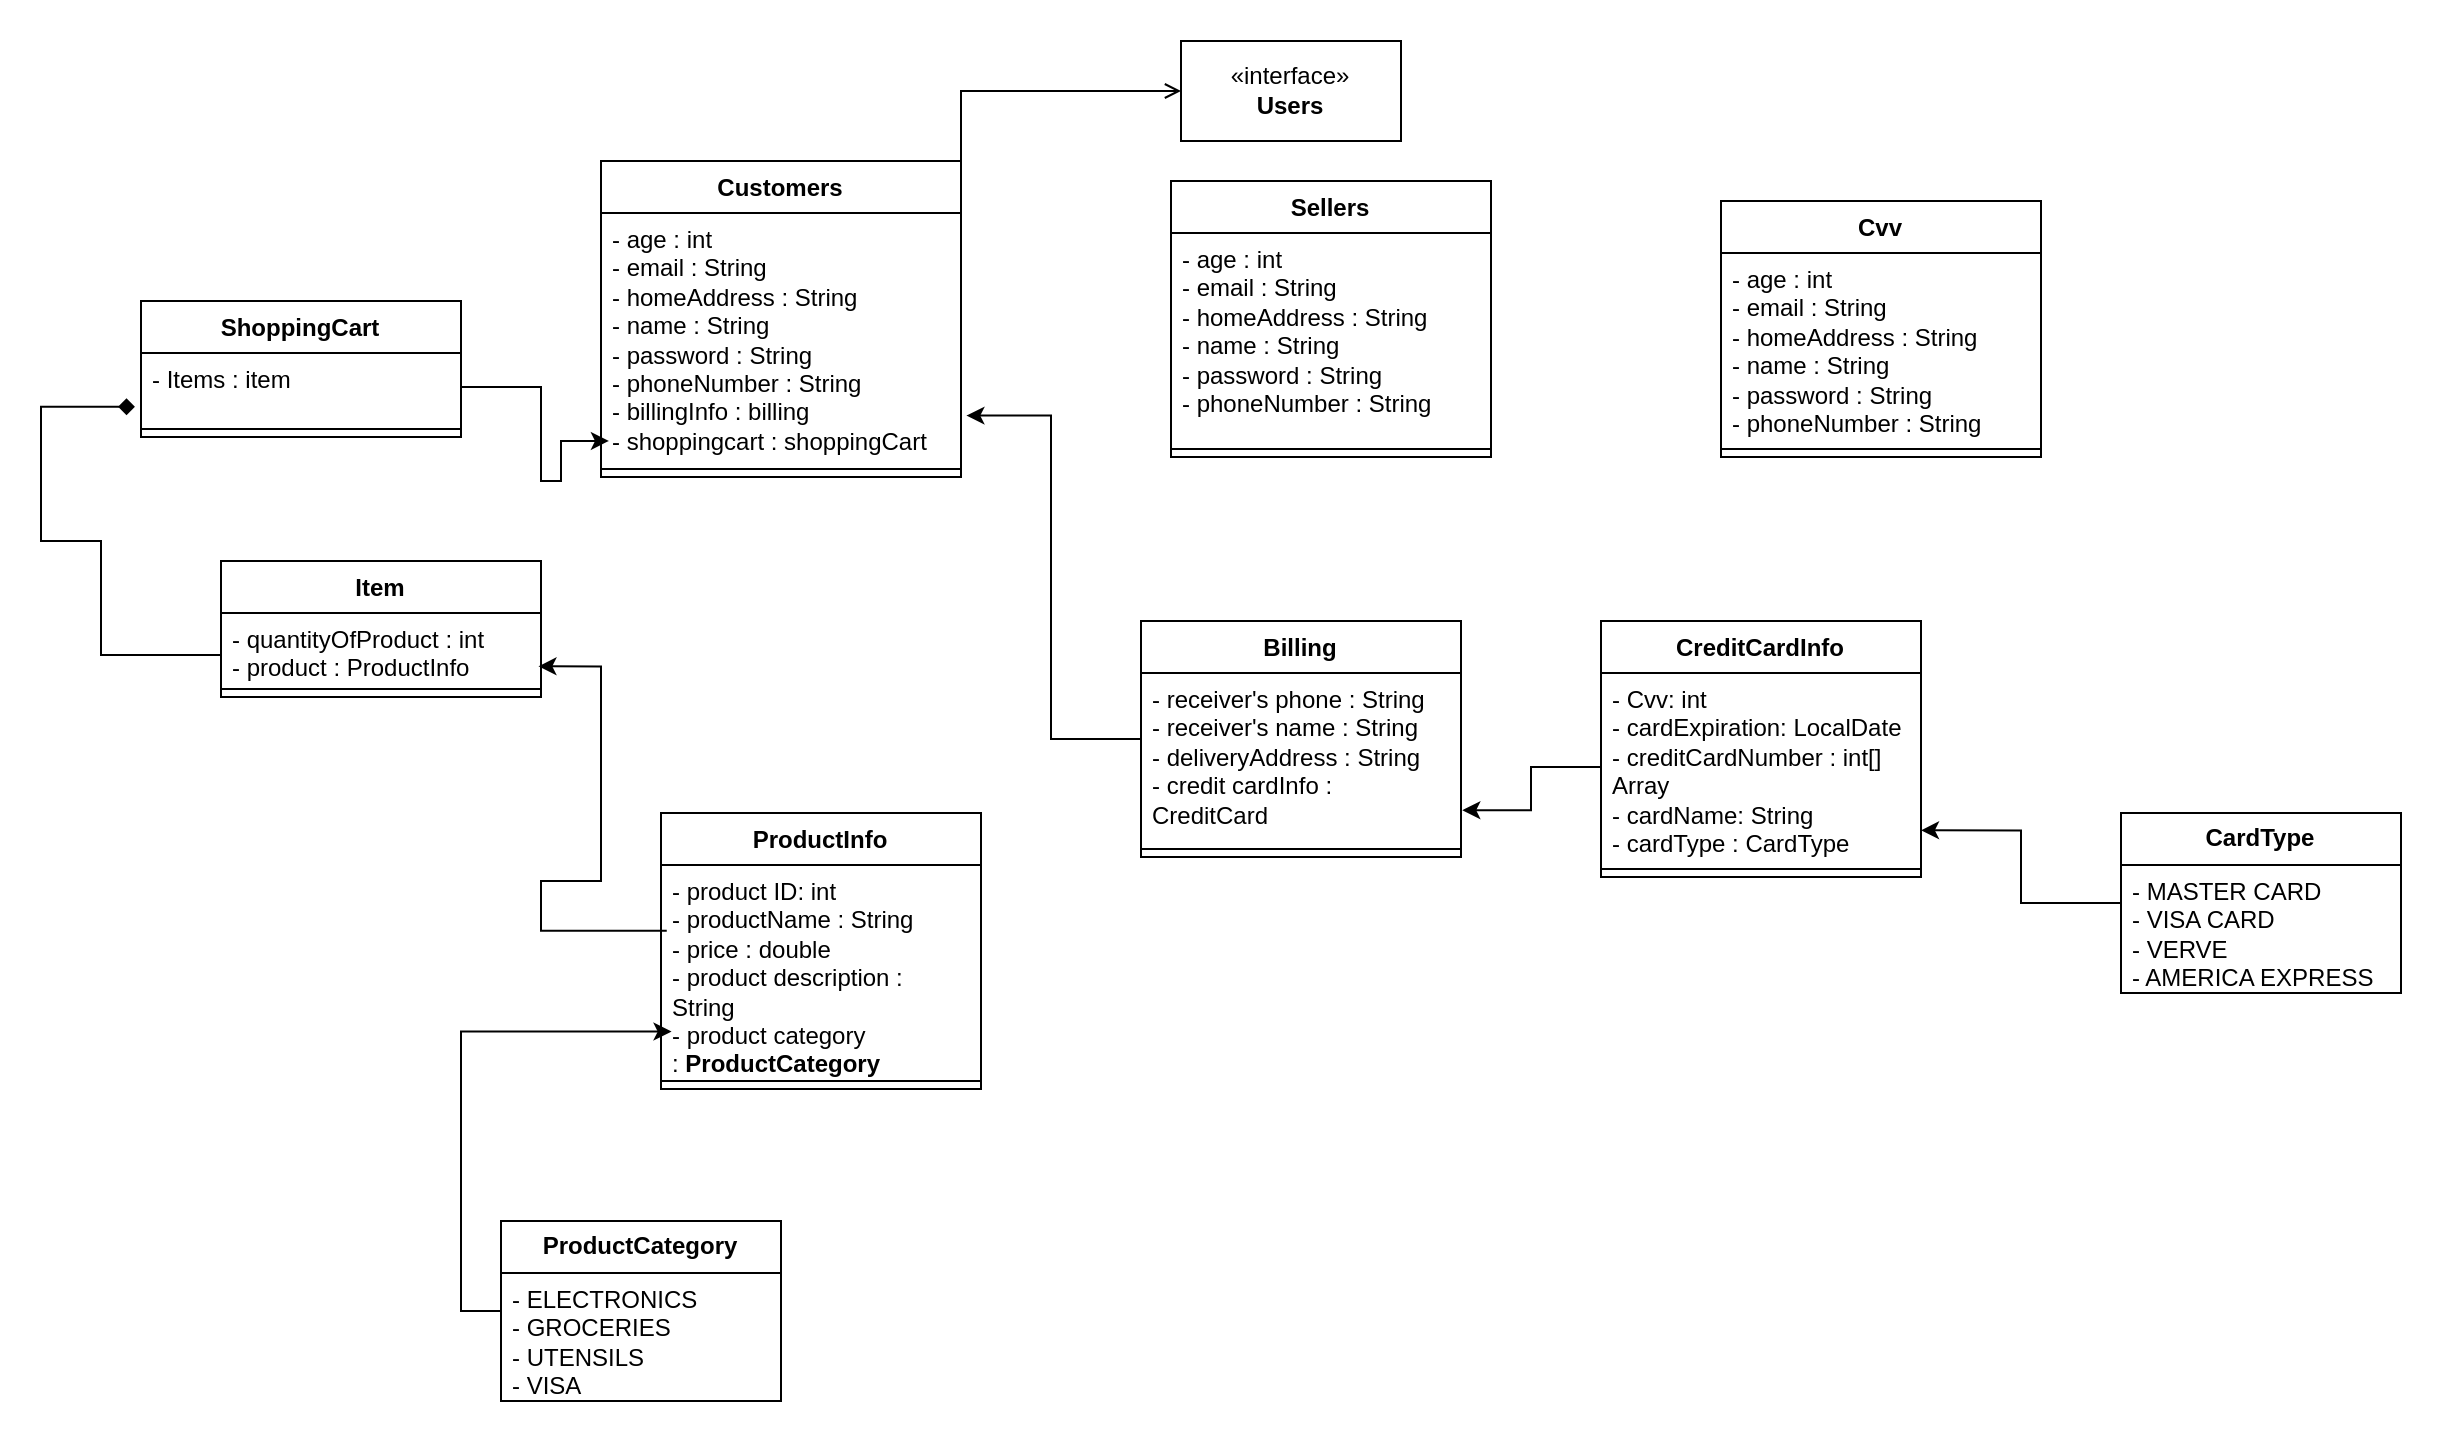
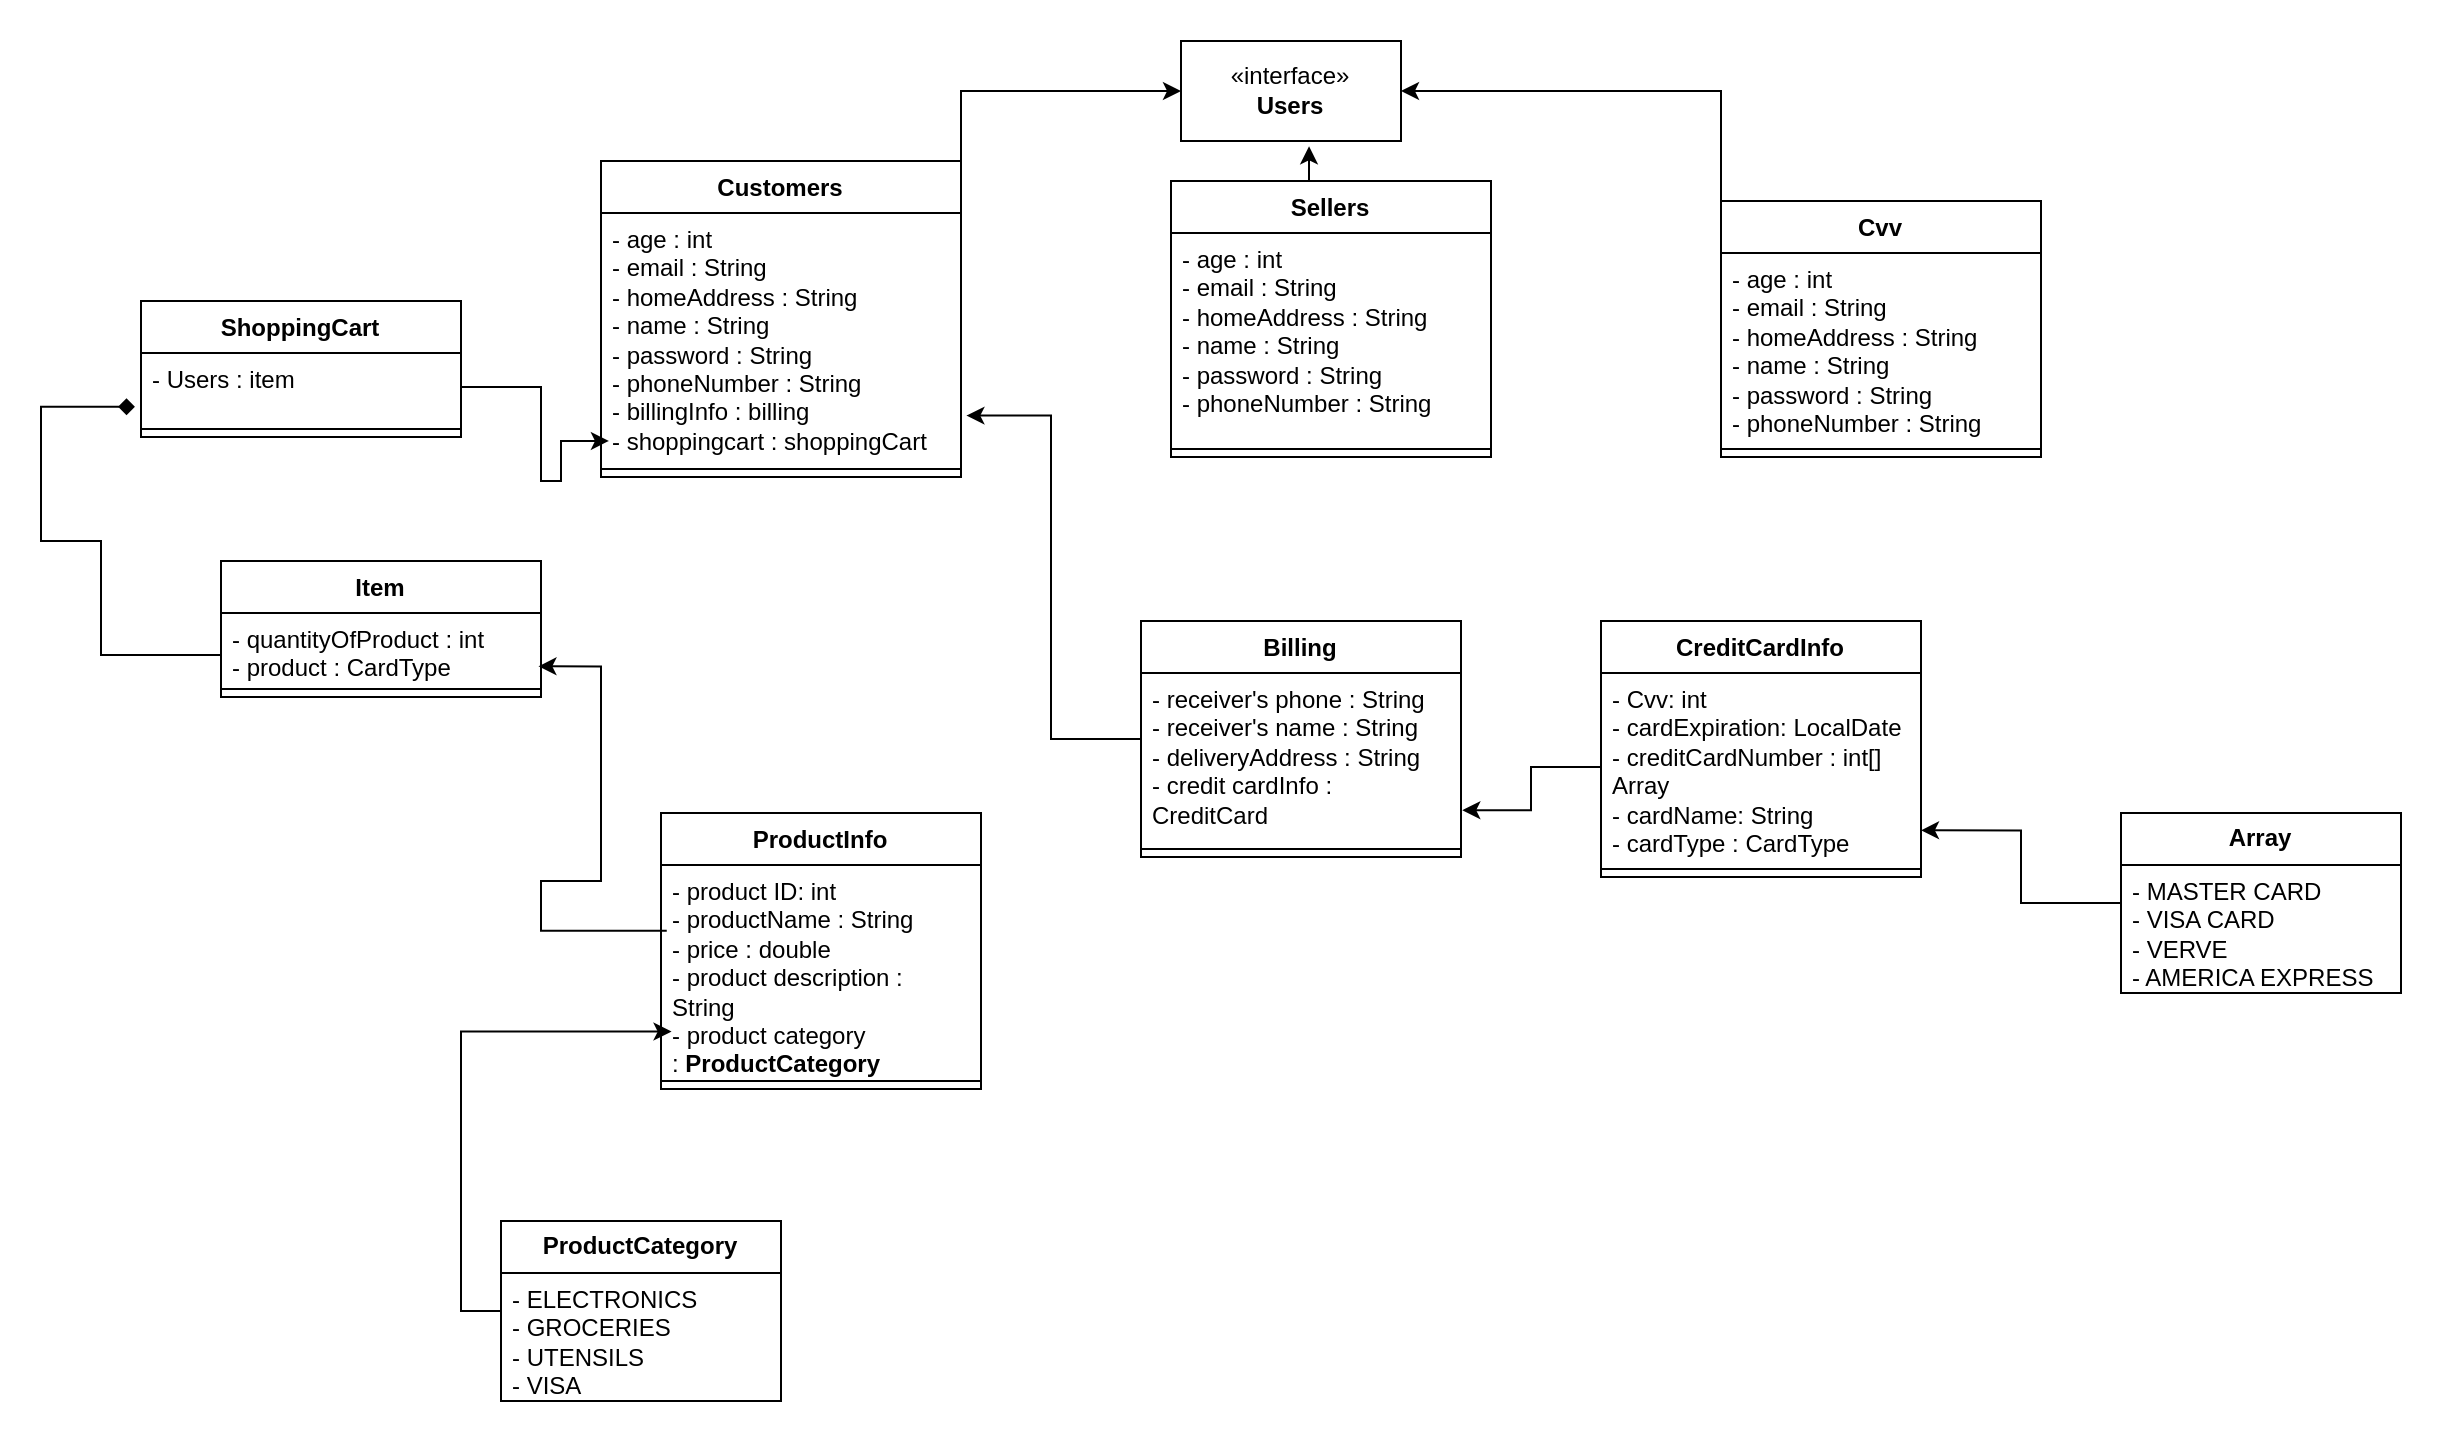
edge "Customers" -> "«interface» Users": arrowhead open -> classic
edge "Cvv" -> "«interface» Users": added
edge "Sellers" -> "«interface» Users": added
node "- Items : item": label "- Items : item" -> "- Users : item"
node "- quantityOfProduct : int - product : ProductInfo": label "- quantityOfProduct : int - product : ProductInfo" -> "- quantityOfProduct : int - product : CardType"
node "CardType": label "CardType" -> "Array"
